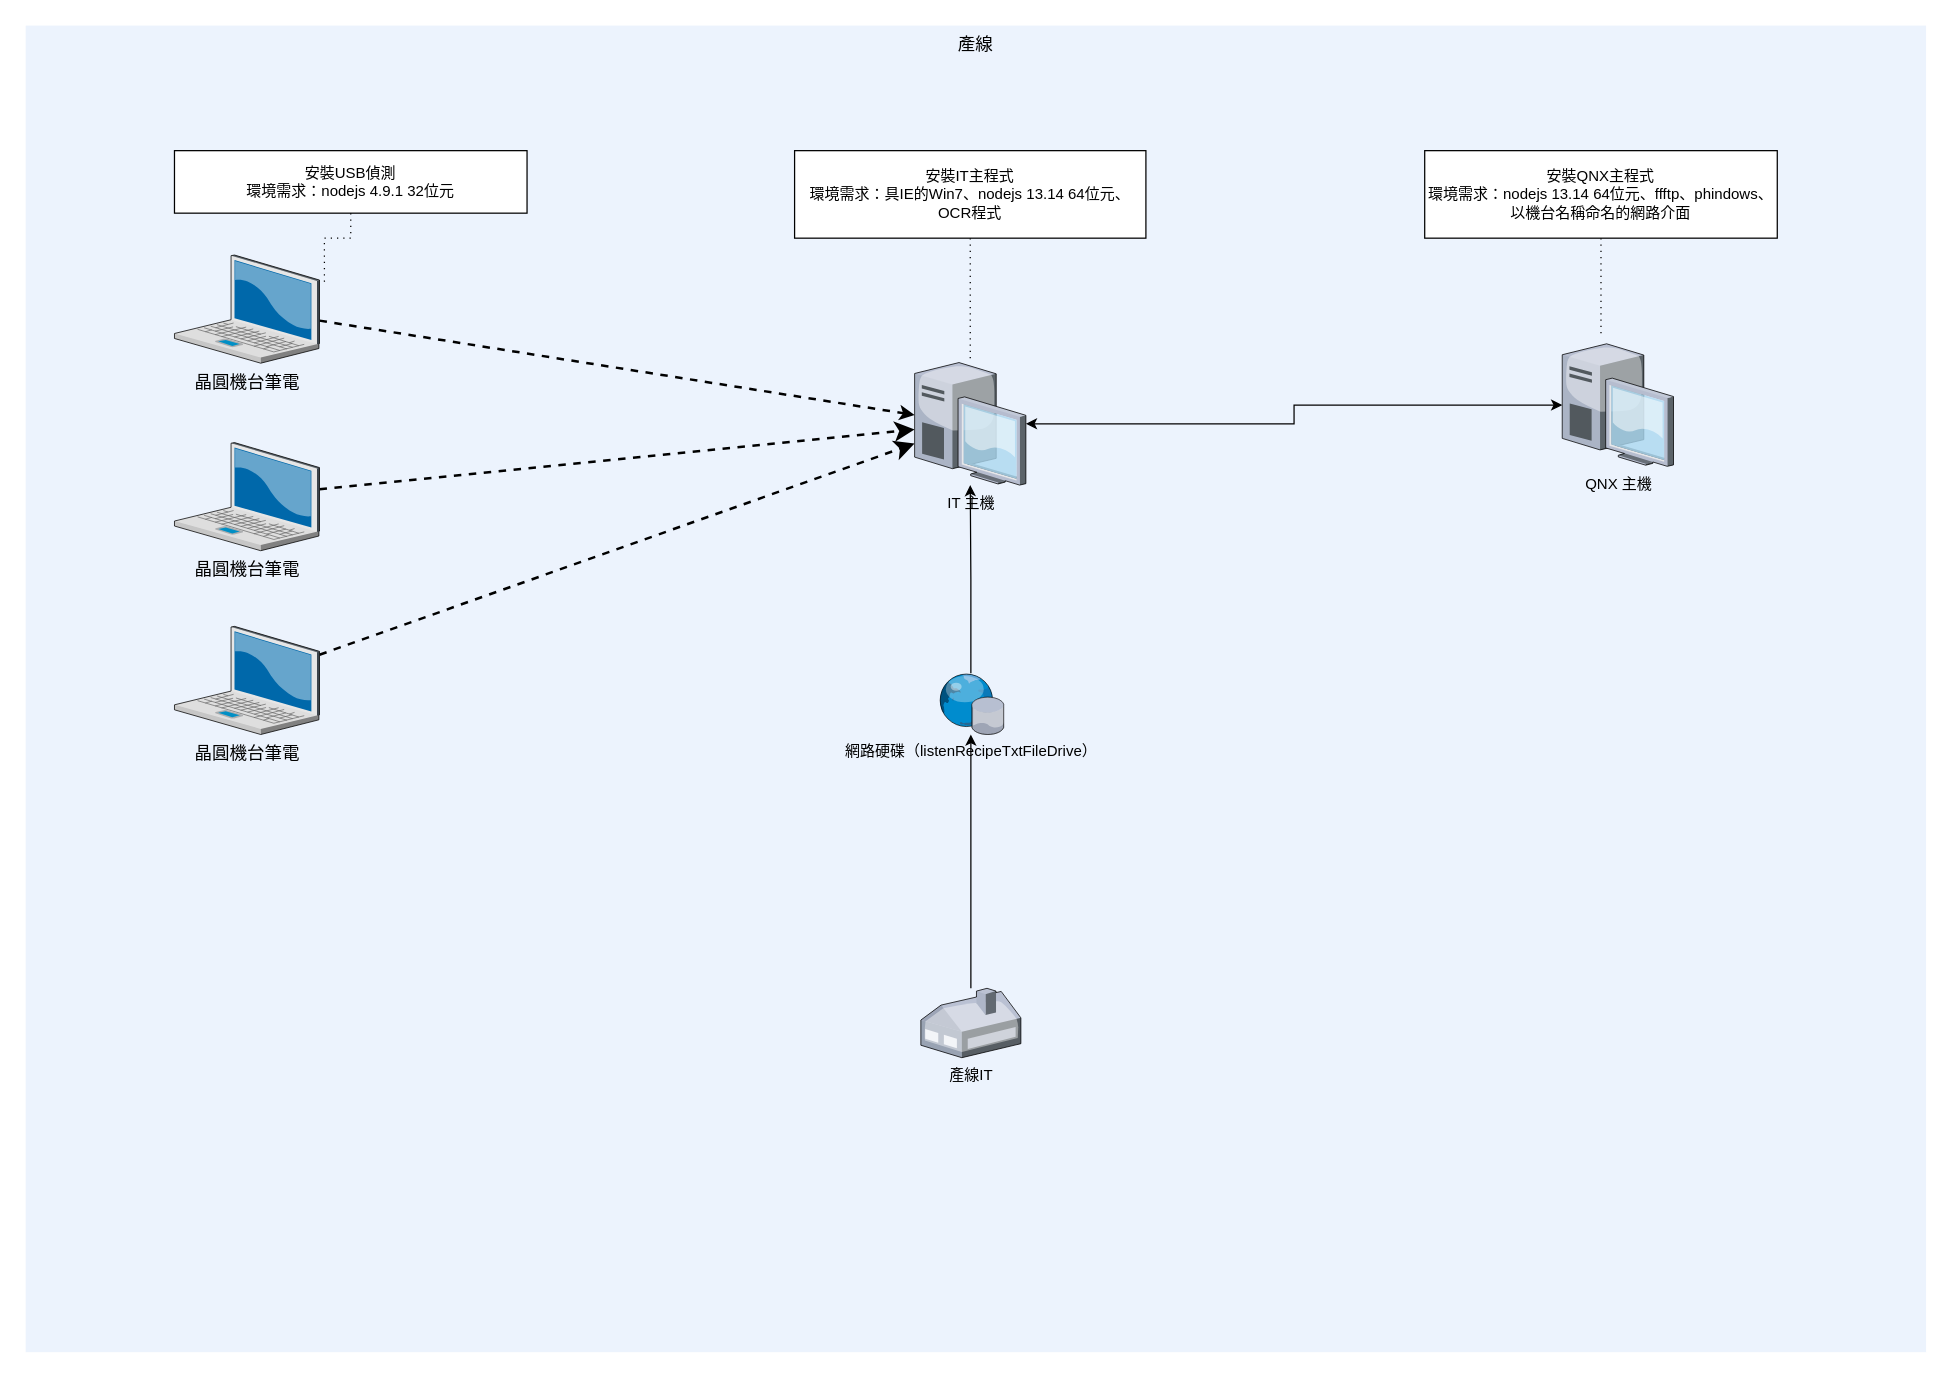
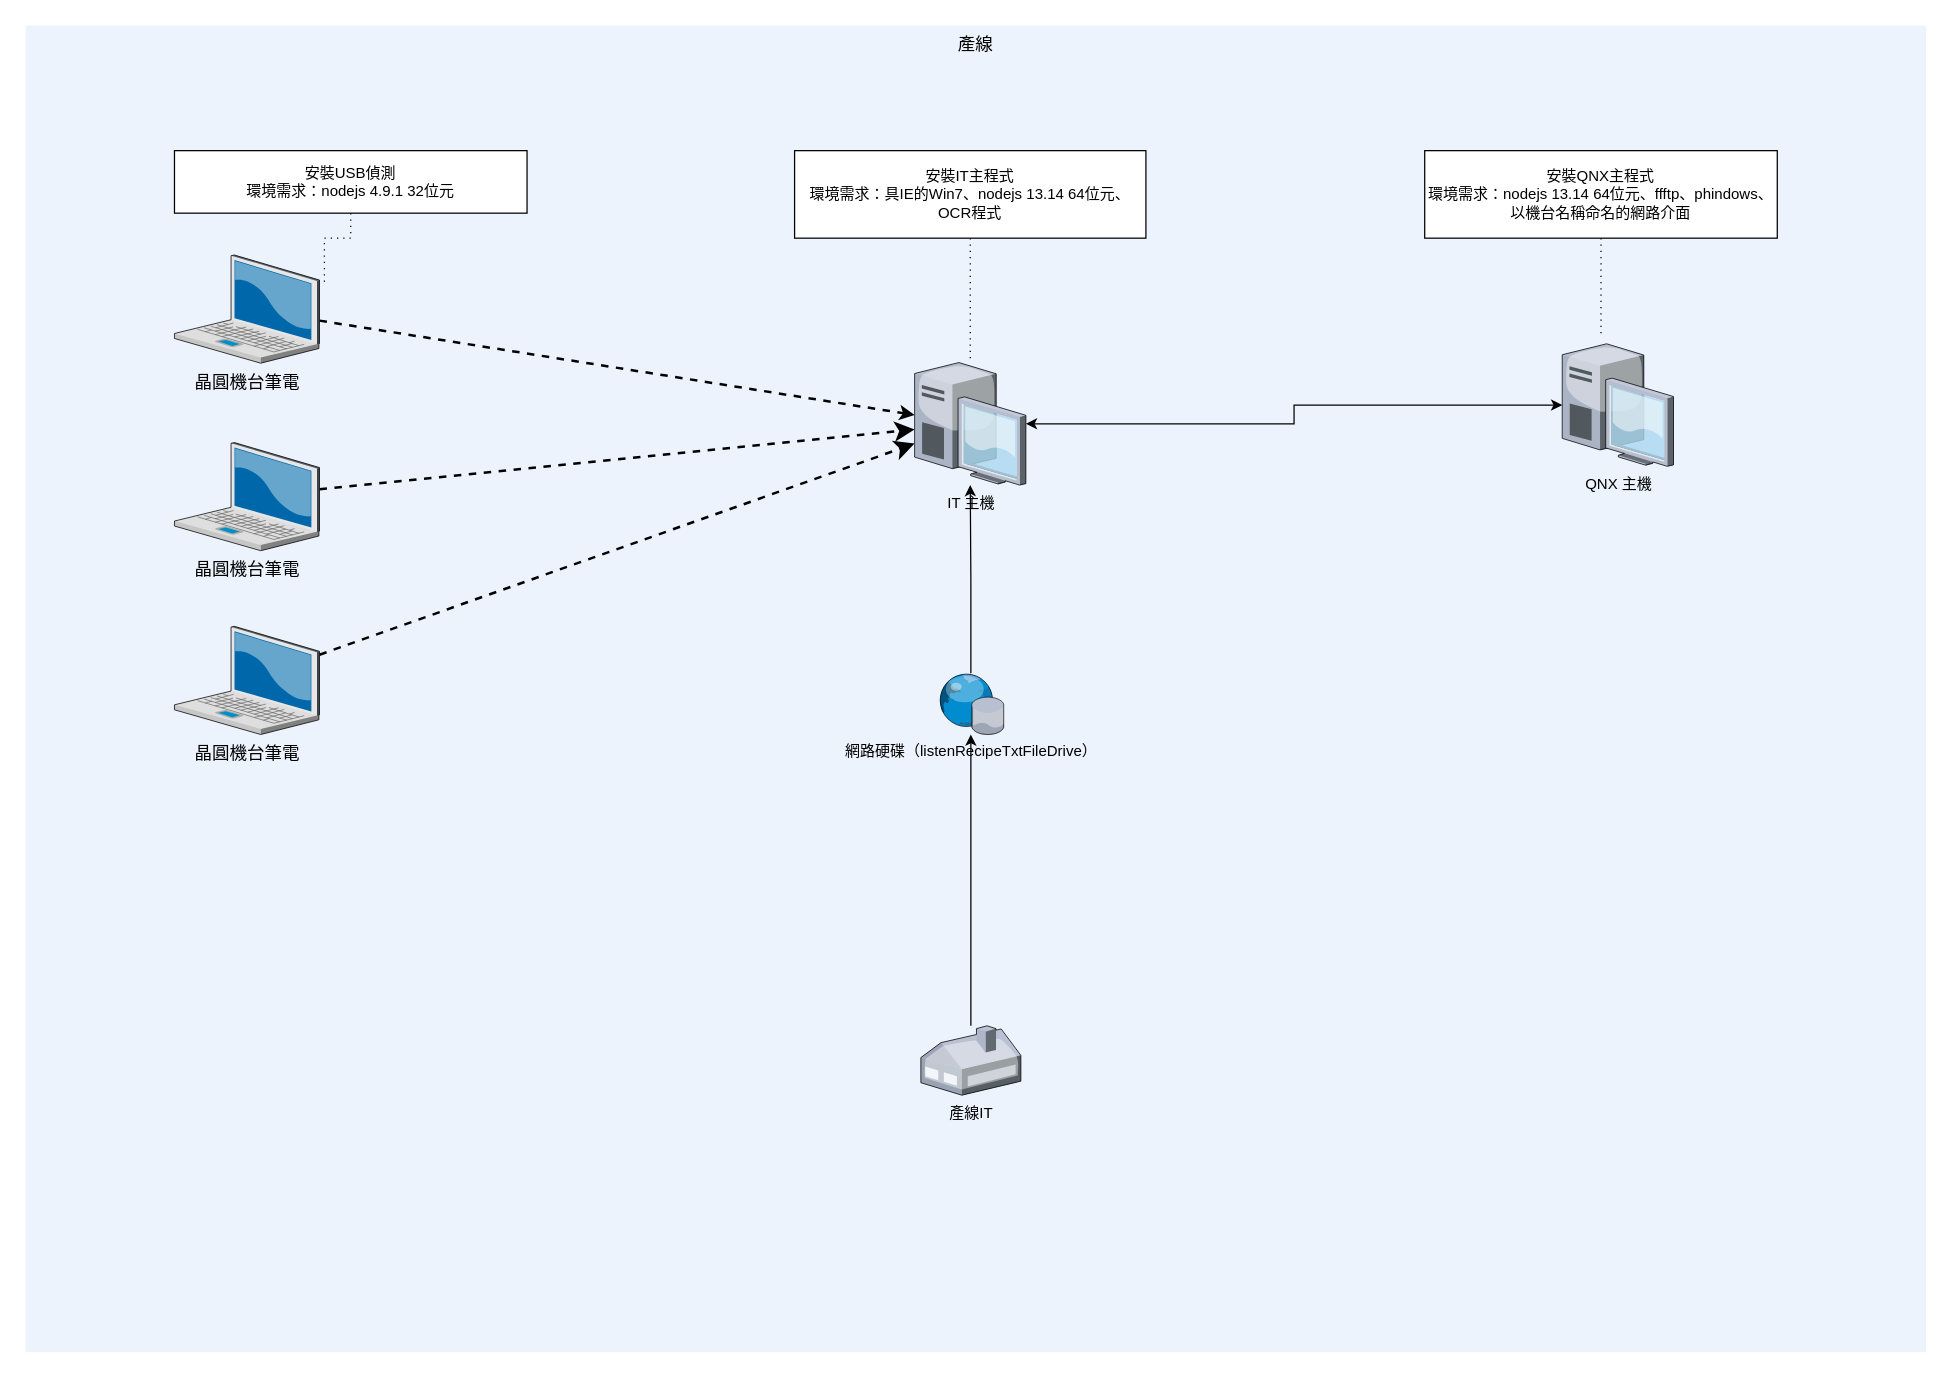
node "產線IT": moved (971, 1023) -> (971, 1060)
